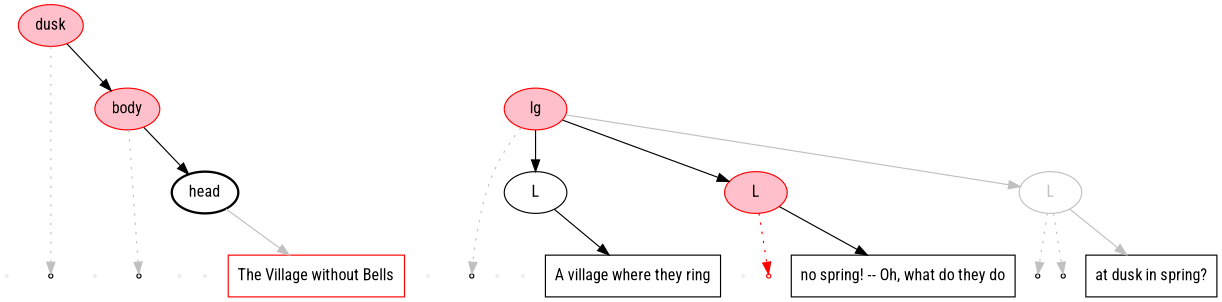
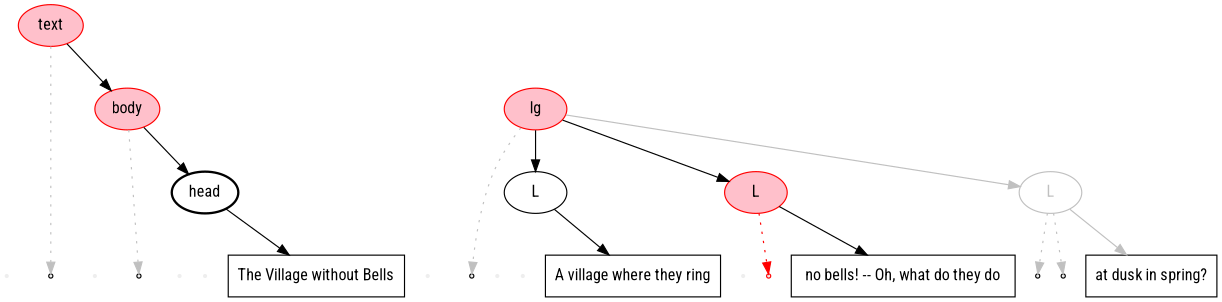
node "dusk": label "dusk" -> "text"
edge "head" -> "The Village without Bells": color gray -> black
node "The Village without Bells": color red -> black
node "no spring! -- Oh, what do they do": label "no spring! -- Oh, what do they do" -> "no bells! -- Oh, what do they do"
